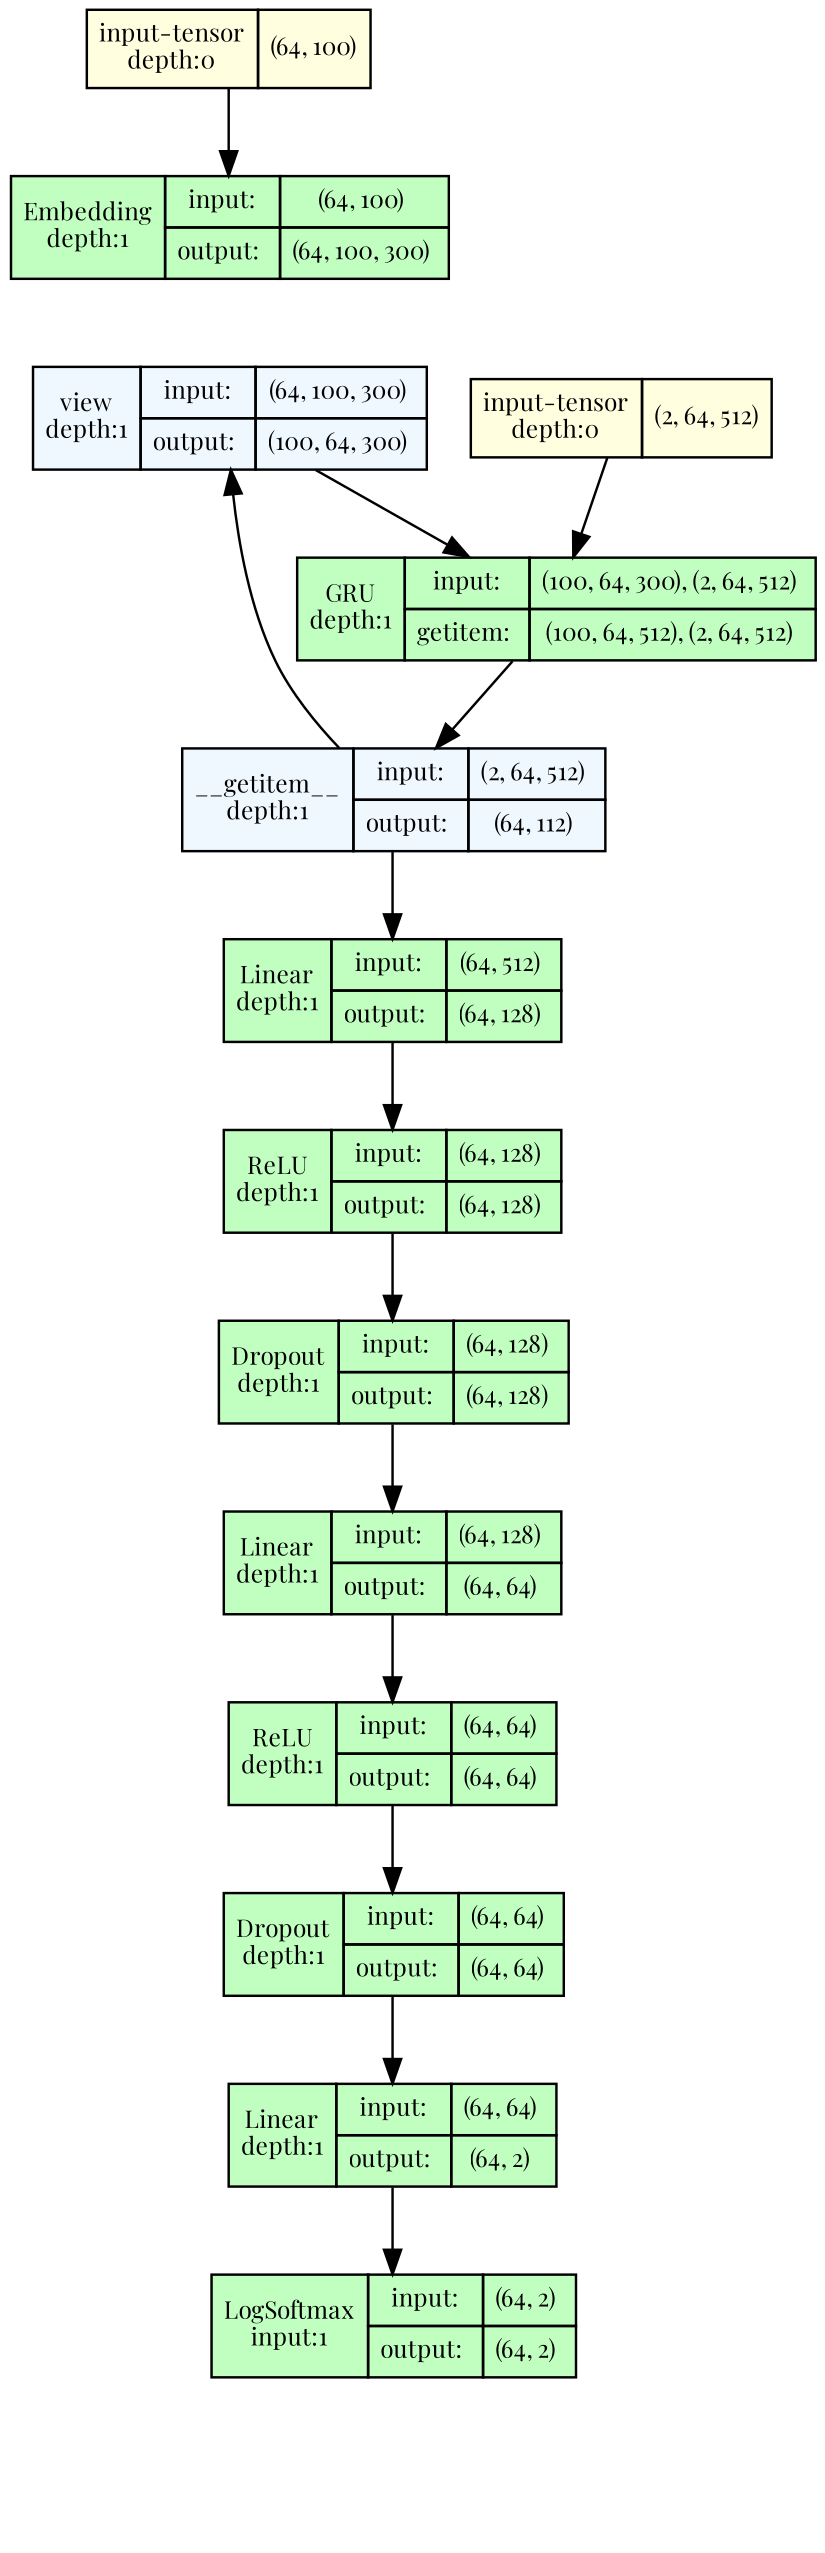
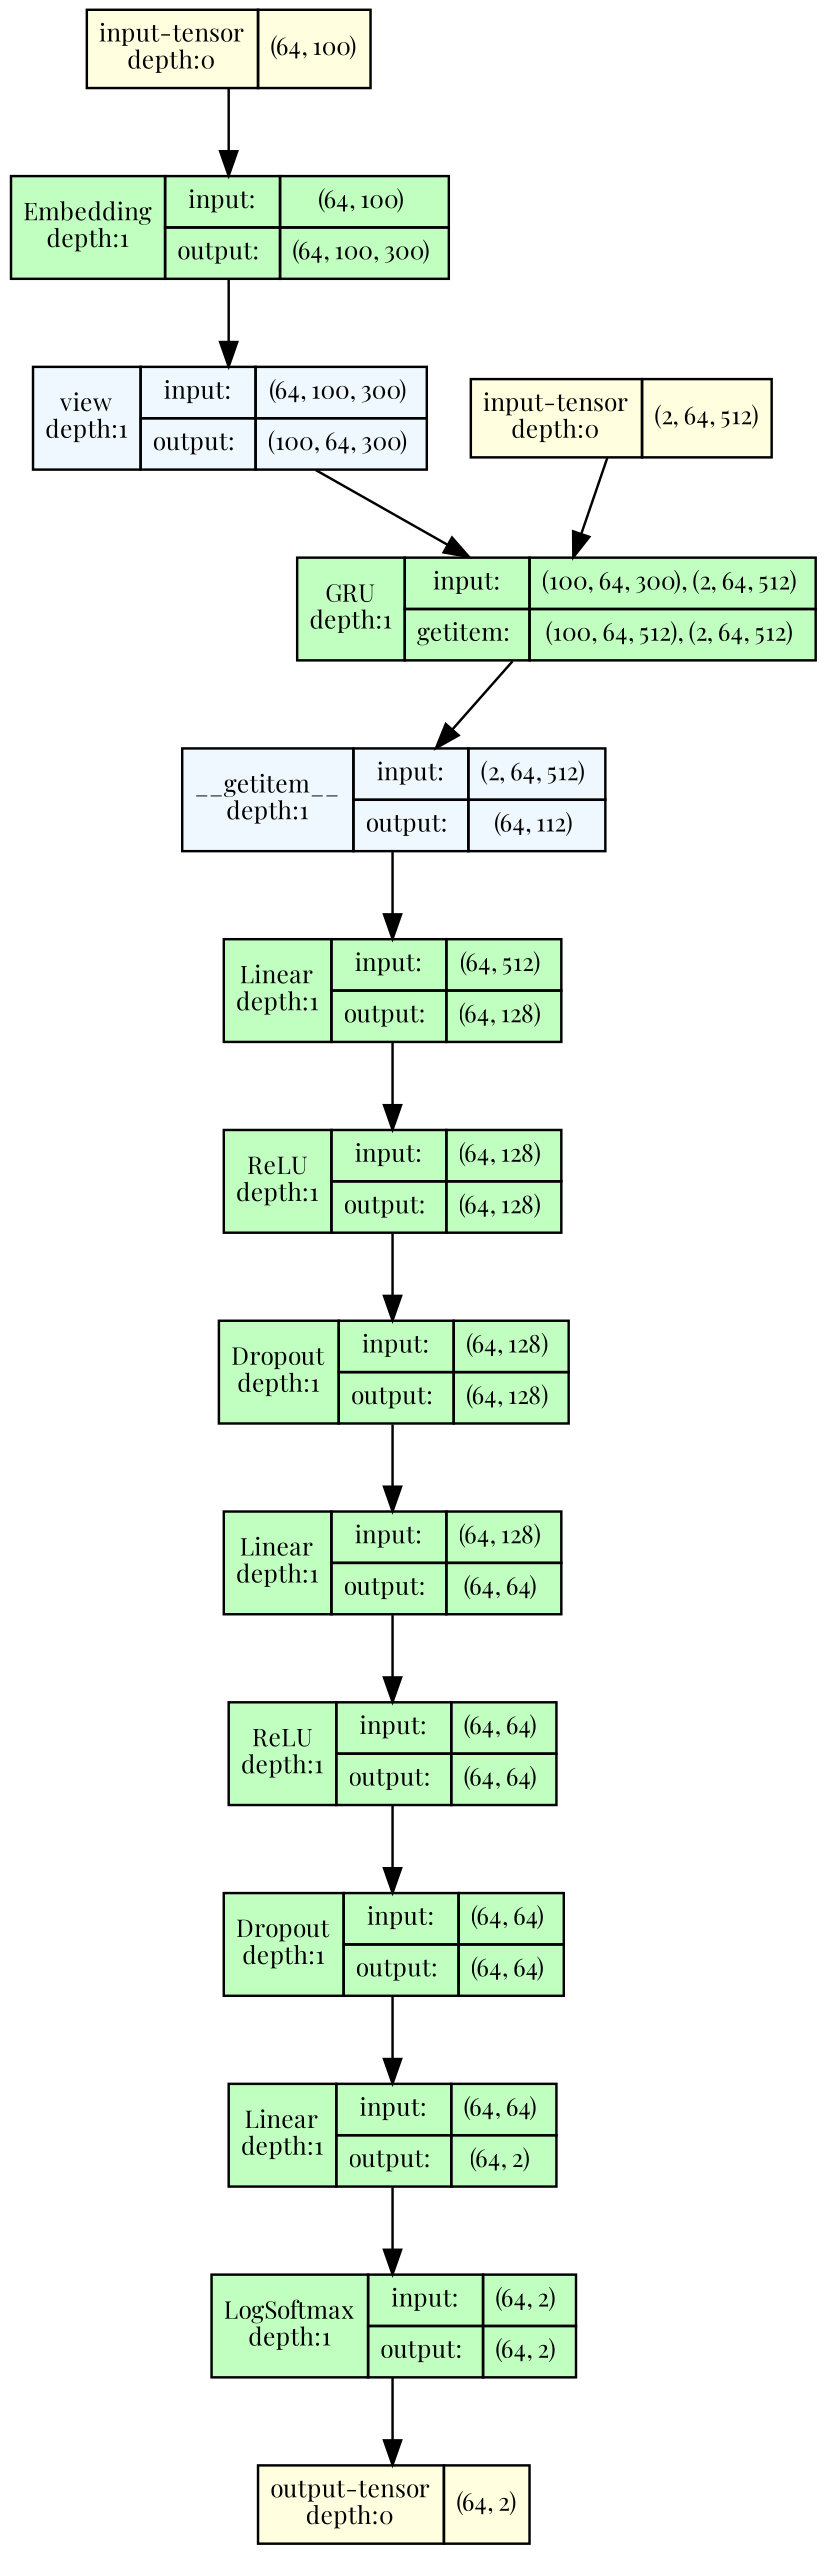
edge "__getitem__" -> "view": now "Embedding" -> "view"
node "LogSoftmax": text "input:1" -> "depth:1"
node "output-tensor": added
